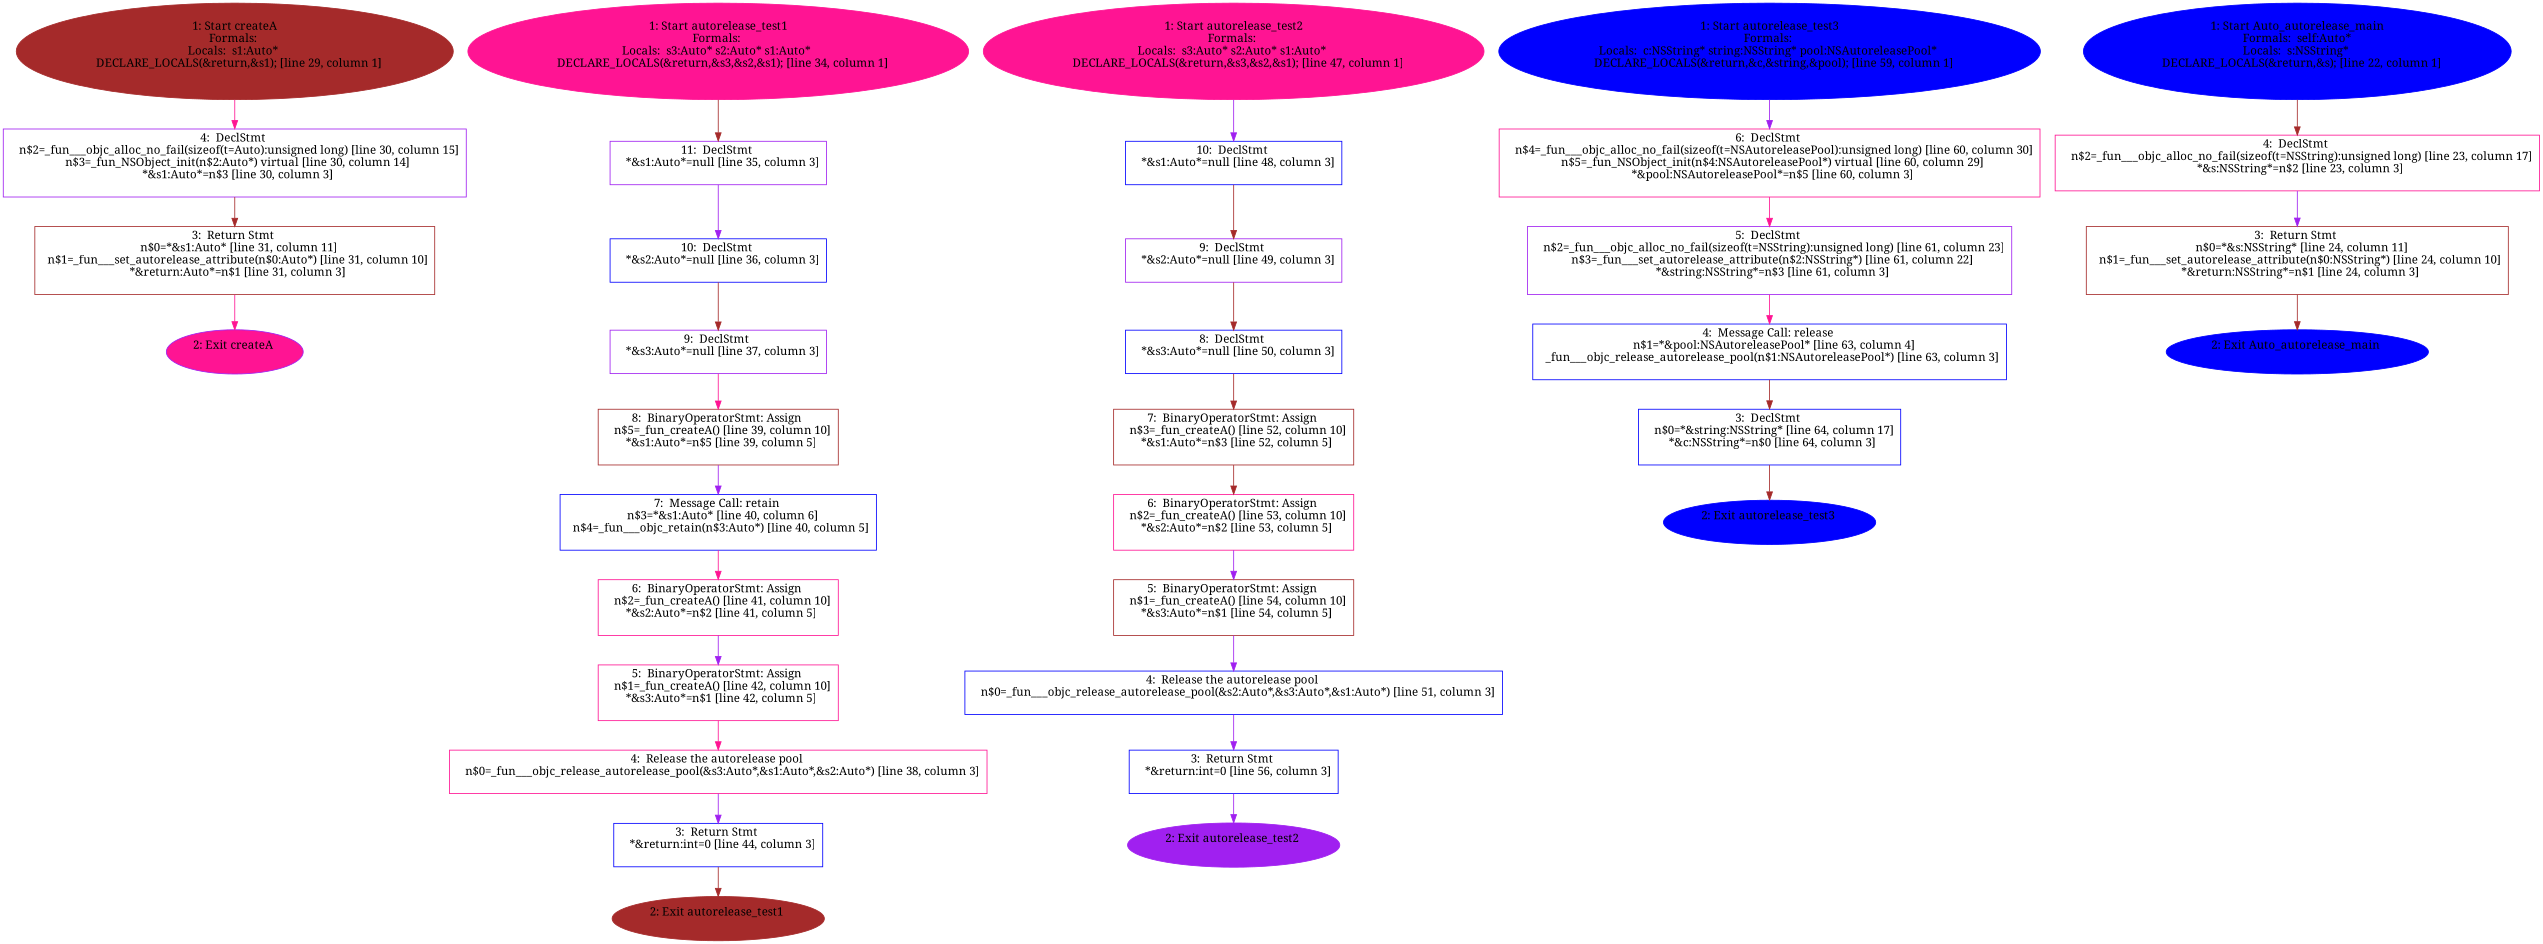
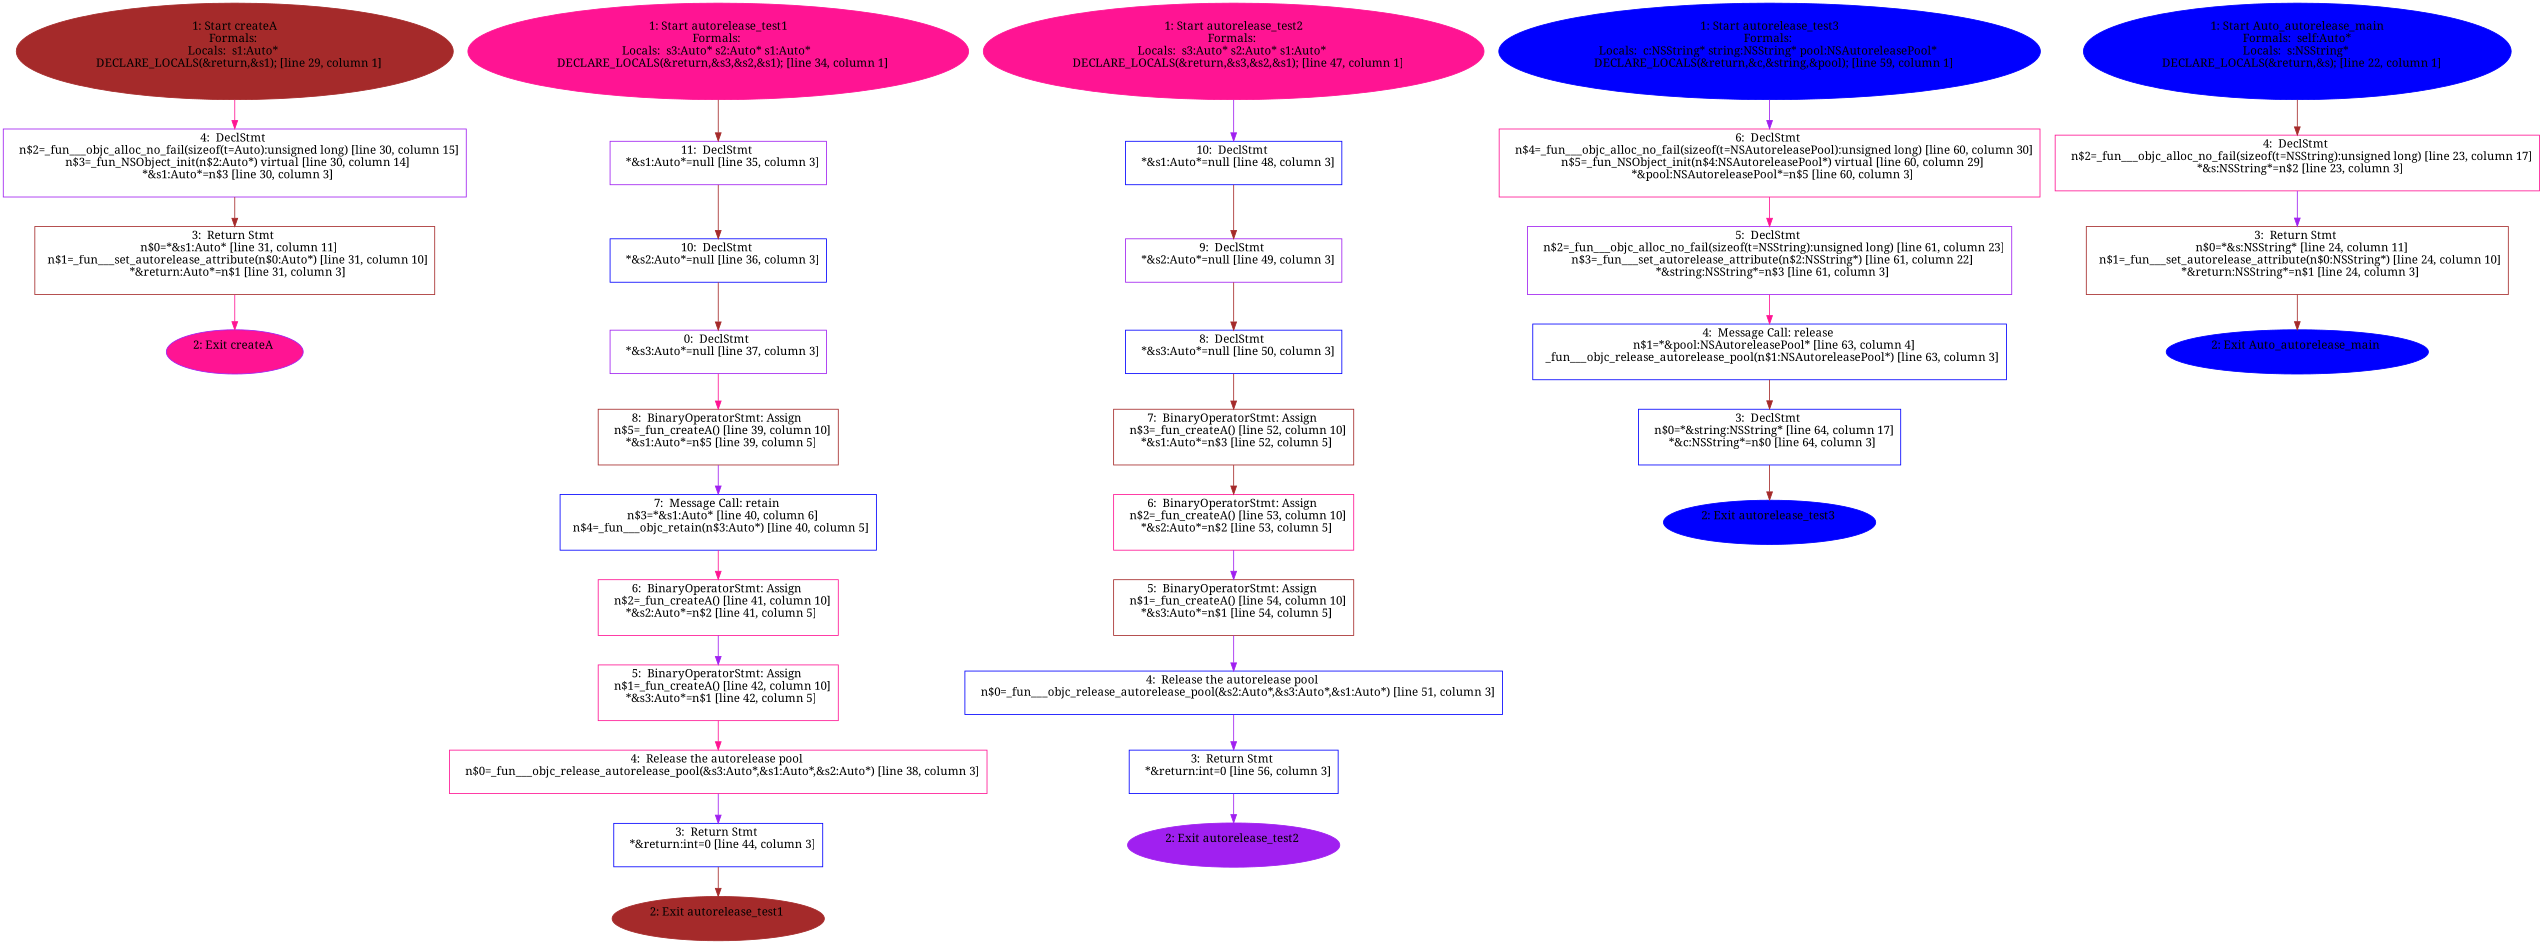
edge "11:  DeclStmt *&s1:Auto*=null [line 35, column 3]" -> "10:  DeclStmt *&s2:Auto*=null [line 36, column 3]": color purple -> brown
node "9:  DeclStmt *&s3:Auto*=null [line 37, column 3]": label "9:  DeclStmt *&s3:Auto*=null [line 37, column 3]" -> "0:  DeclStmt *&s3:Auto*=null [line 37, column 3]"
